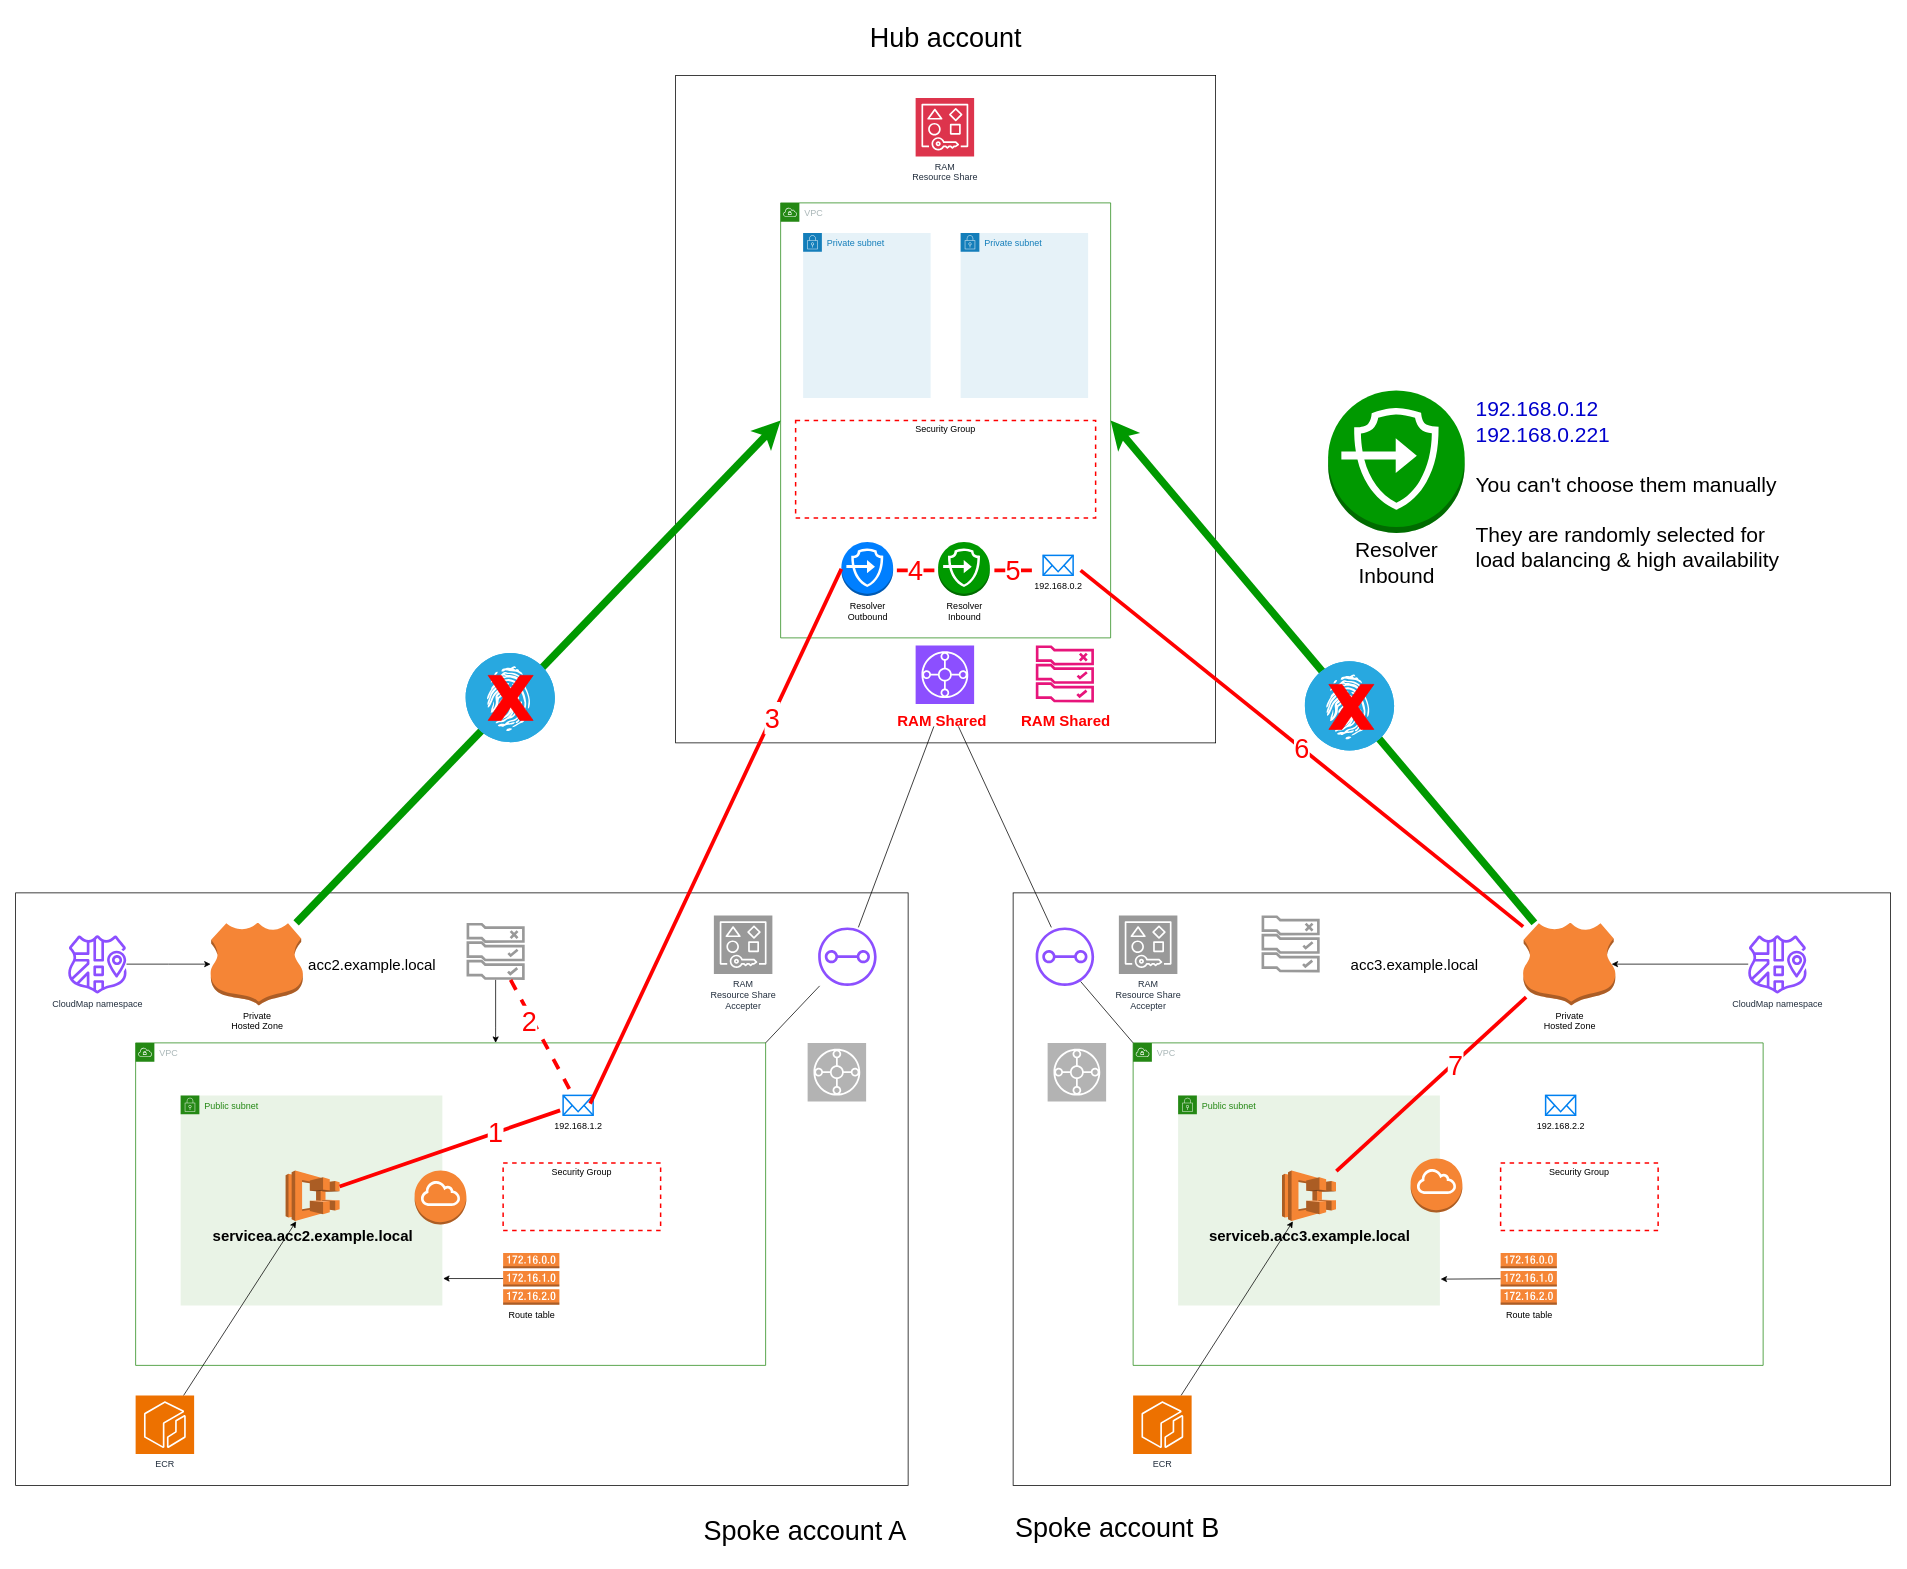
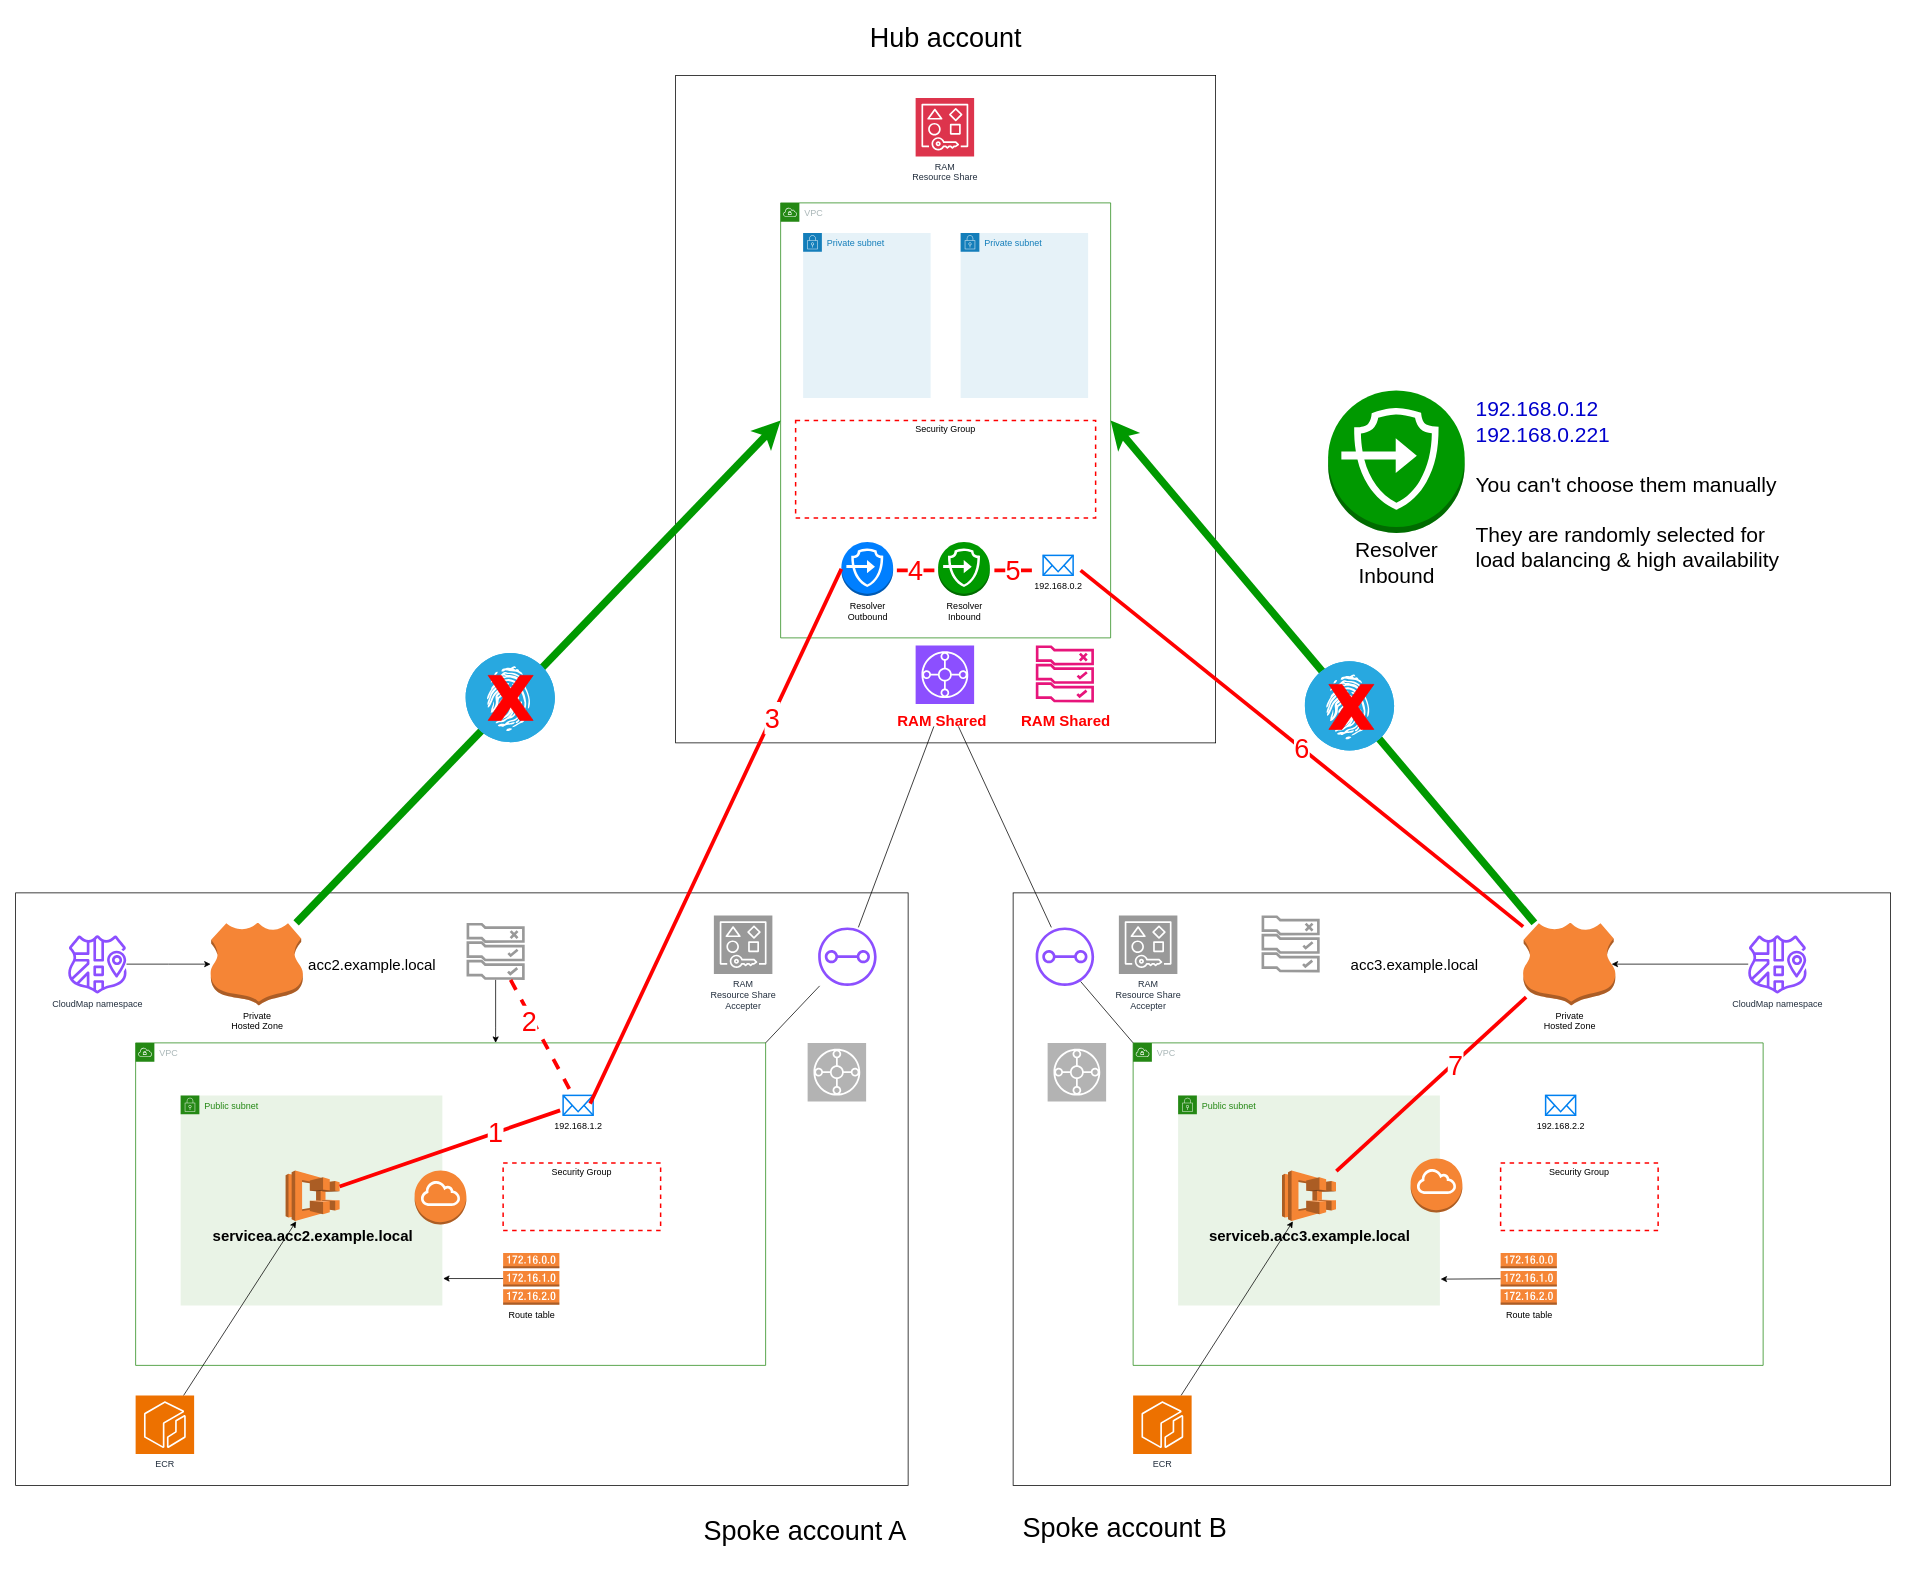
node "Spoke account B": moved (1126, 1527) -> (1134, 1527)
